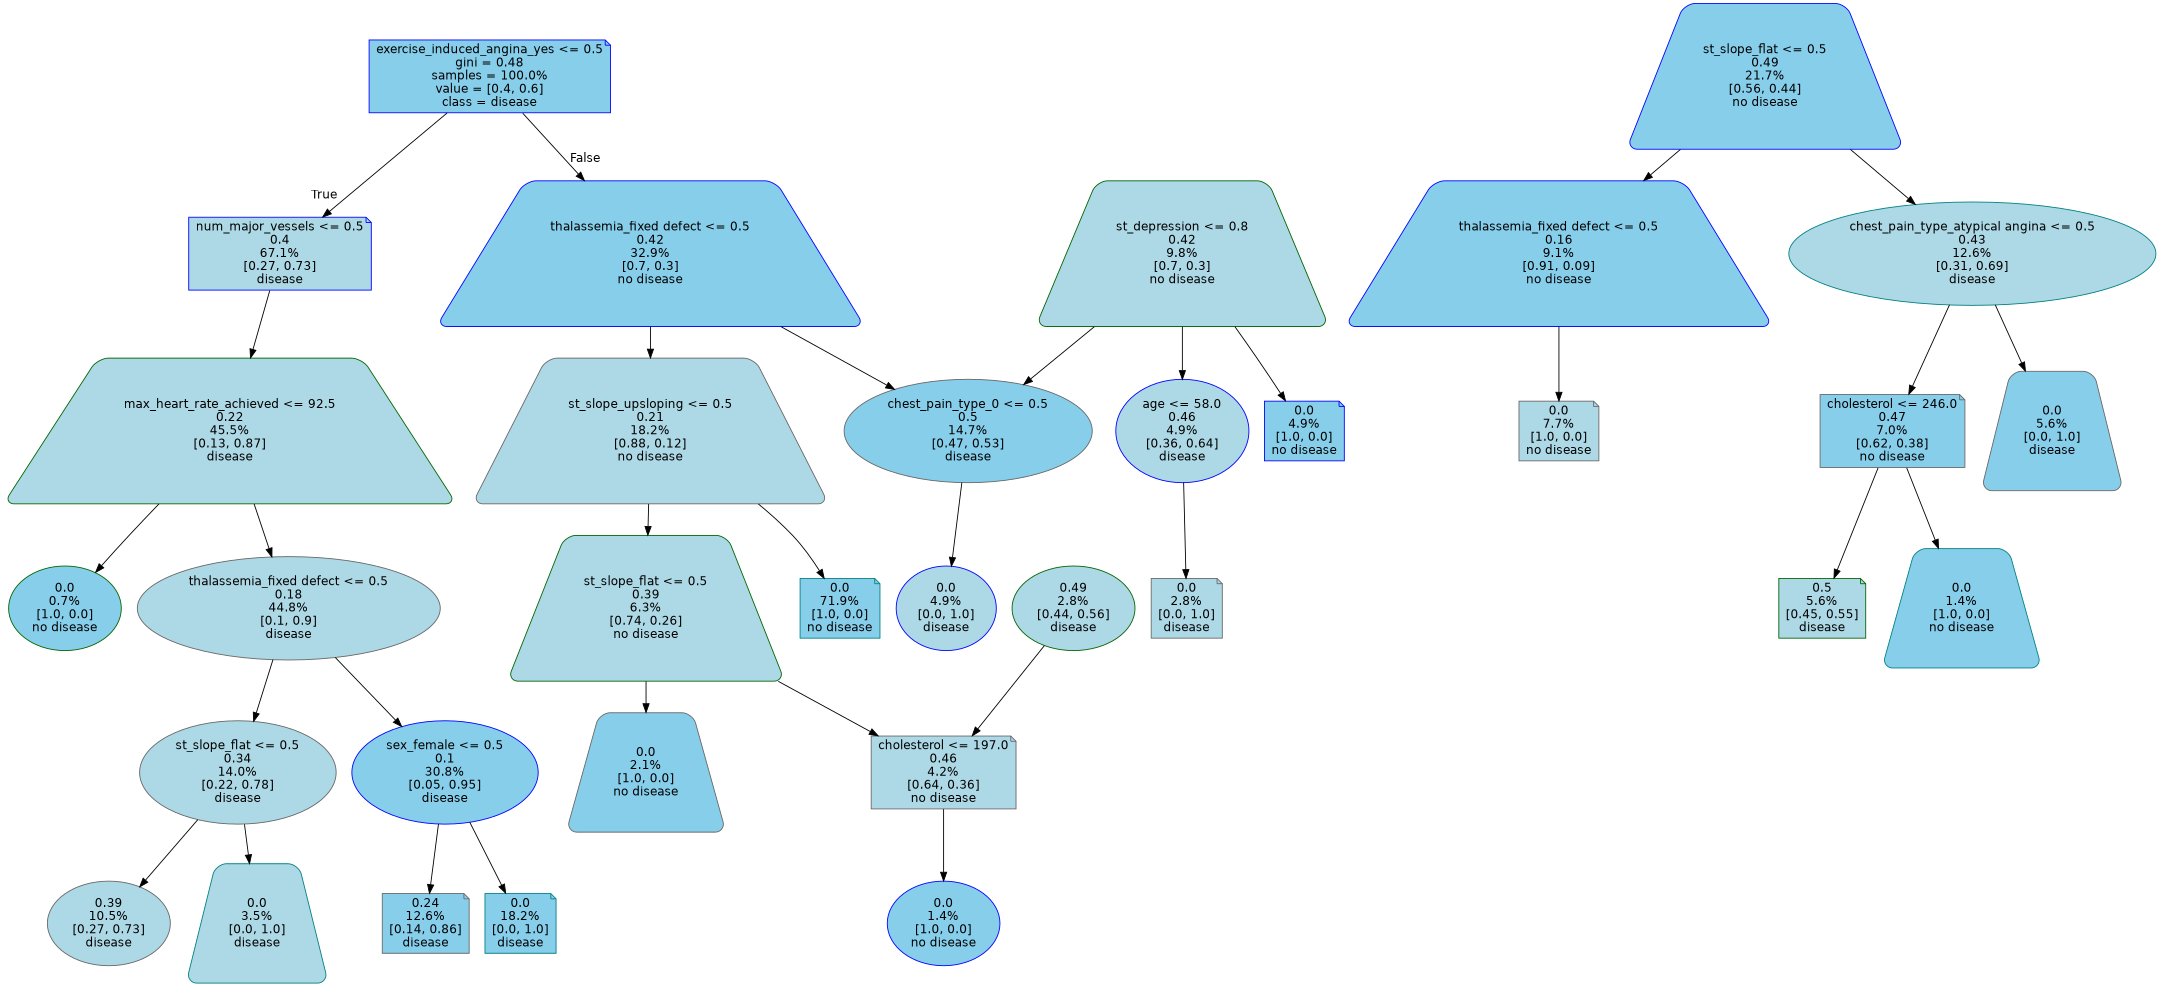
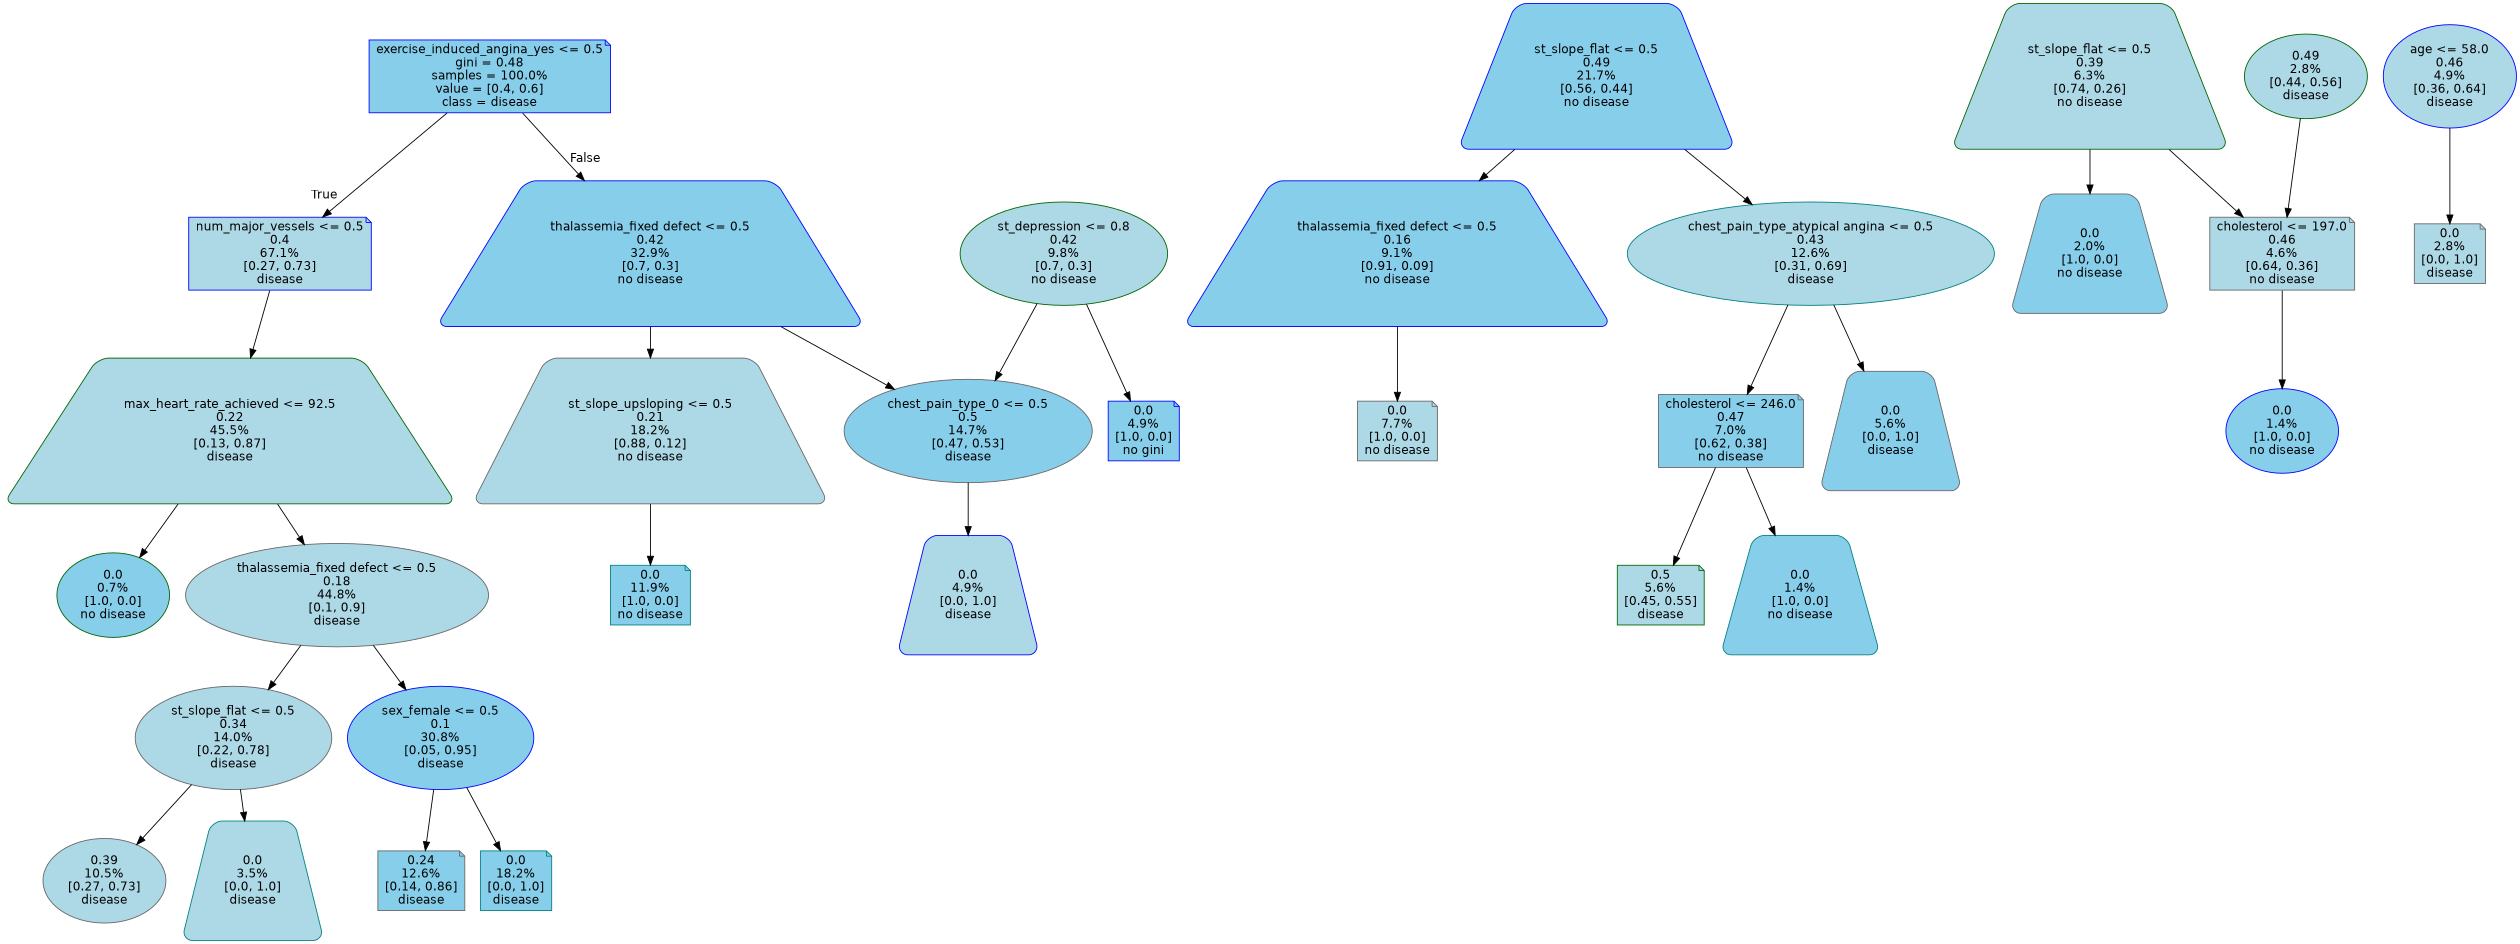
node "st_depression <= 0.8 0.42 9.8% [0.7, 0.3] no disease": shape trapezium -> ellipse
edge "st_depression <= 0.8 0.42 9.8% [0.7, 0.3] no disease" -> "age <= 58.0 0.46 4.9% [0.36, 0.64] disease": removed
node "0.0 4.9% [1.0, 0.0] no disease": label "0.0 4.9% [1.0, 0.0] no disease" -> "0.0 4.9% [1.0, 0.0] no gini"
edge "st_slope_upsloping <= 0.5 0.21 18.2% [0.88, 0.12] no disease" -> "st_slope_flat <= 0.5 0.39 6.3% [0.74, 0.26] no disease": removed
node "0.0 71.9% [1.0, 0.0] no disease": label "0.0 71.9% [1.0, 0.0] no disease" -> "0.0 11.9% [1.0, 0.0] no disease"
node "0.0 4.9% [0.0, 1.0] disease": shape ellipse -> trapezium
node "0.0 2.1% [1.0, 0.0] no disease": label "0.0 2.1% [1.0, 0.0] no disease" -> "0.0 2.0% [1.0, 0.0] no disease"
node "cholesterol <= 197.0 0.46 4.2% [0.64, 0.36] no disease": label "cholesterol <= 197.0 0.46 4.2% [0.64, 0.36] no disease" -> "cholesterol <= 197.0 0.46 4.6% [0.64, 0.36] no disease"
